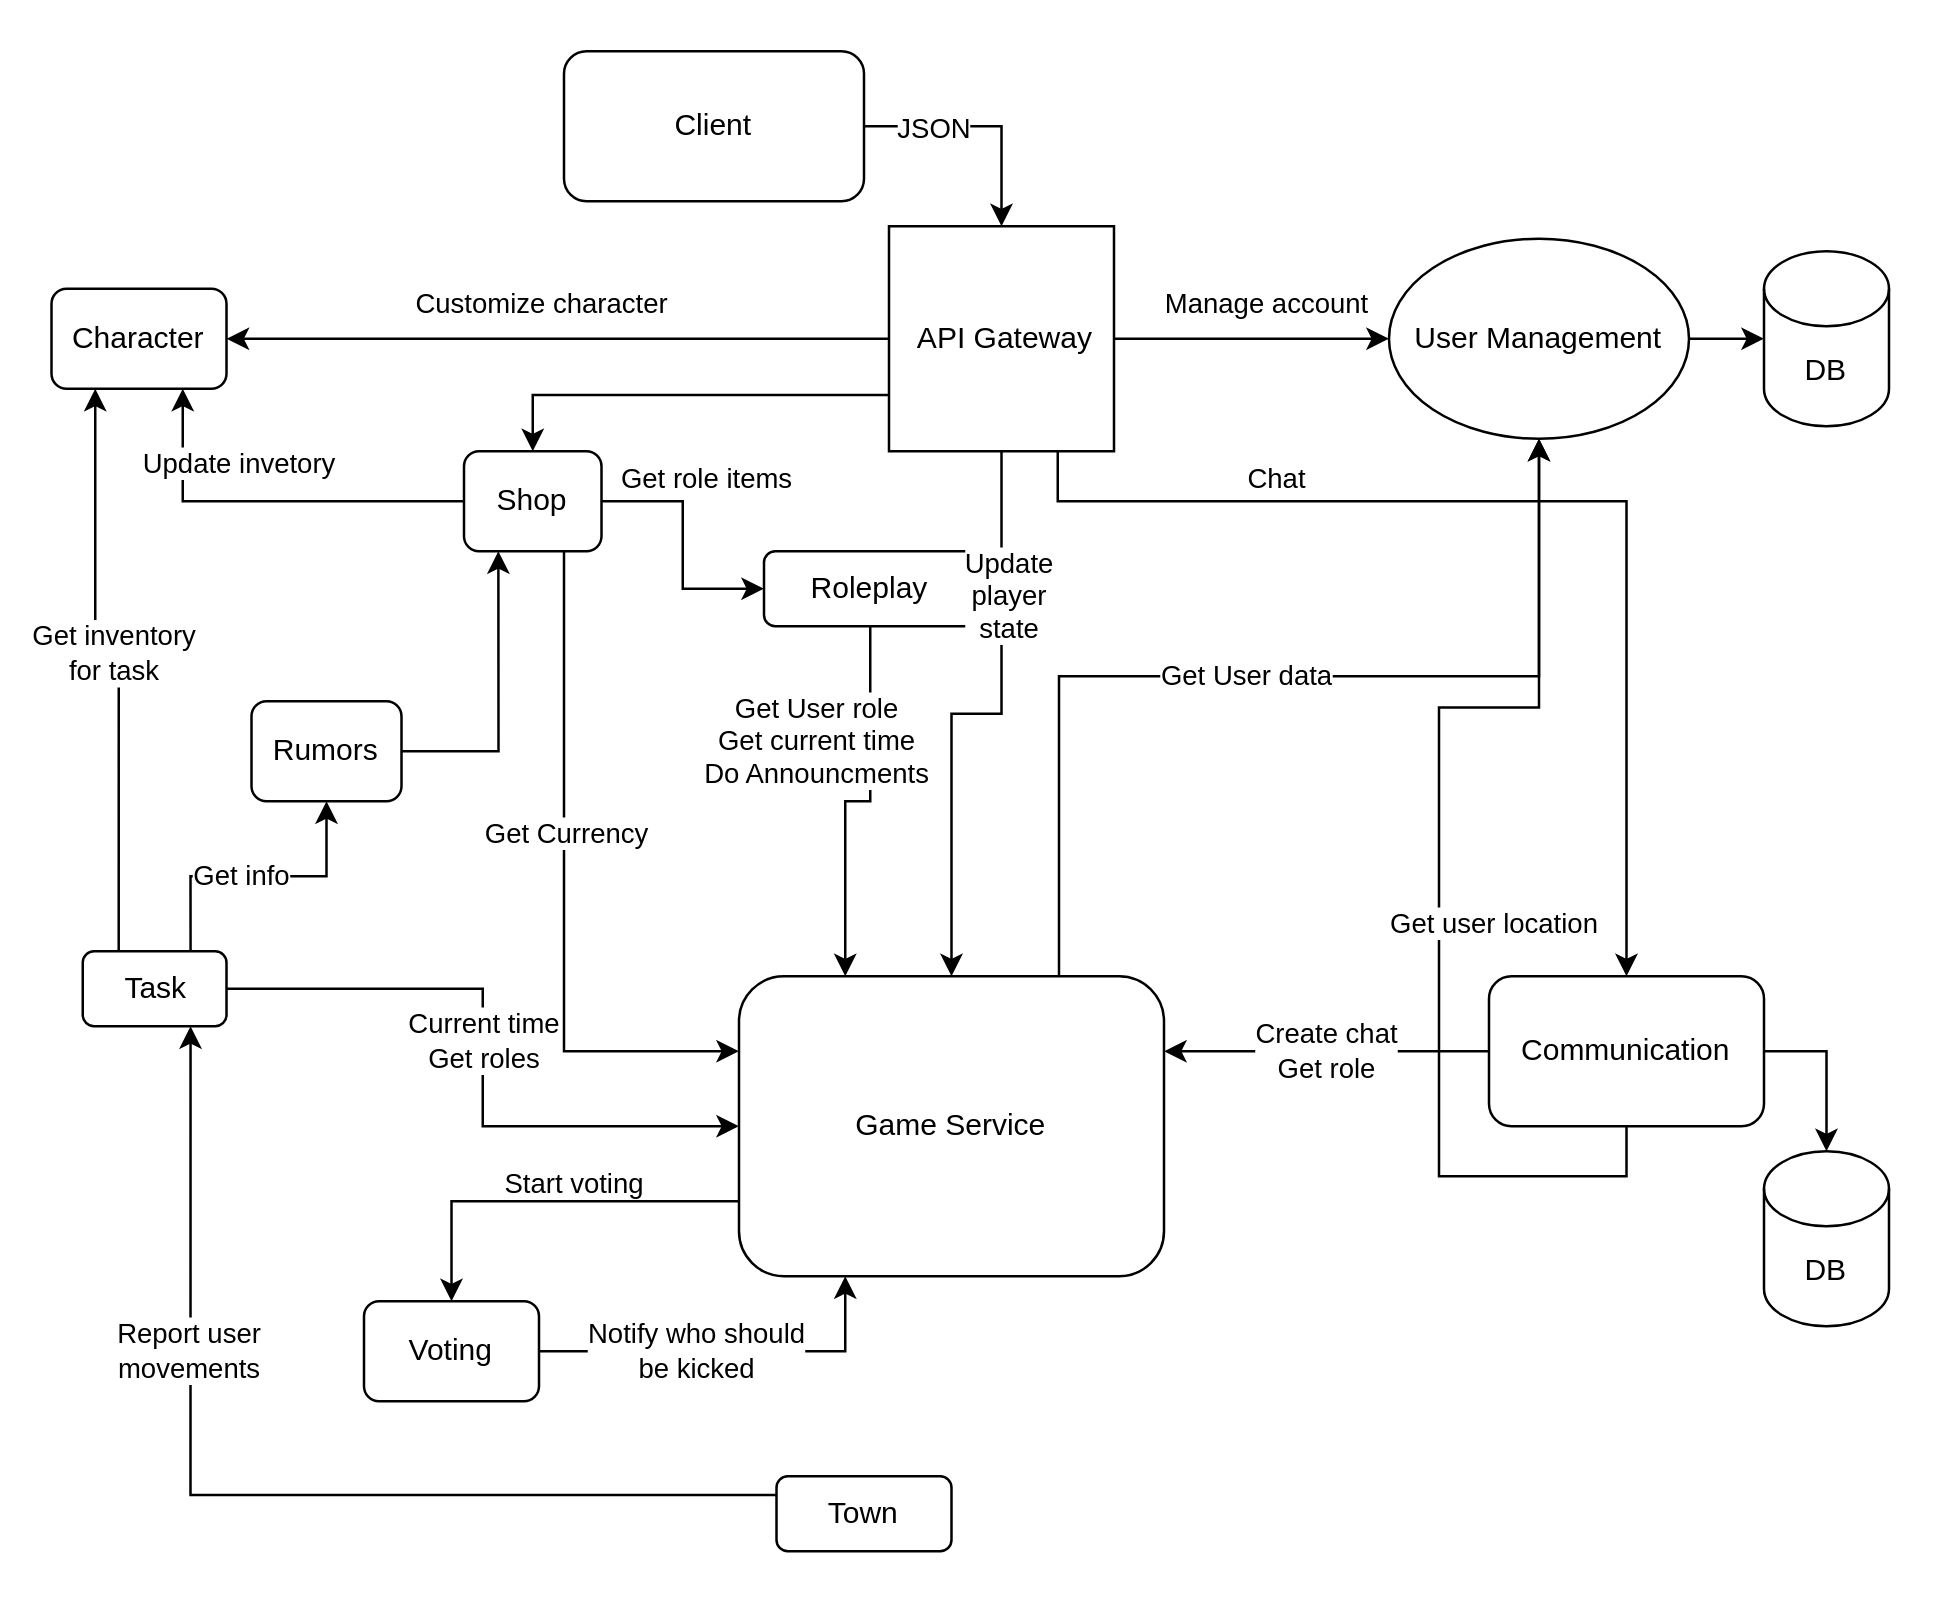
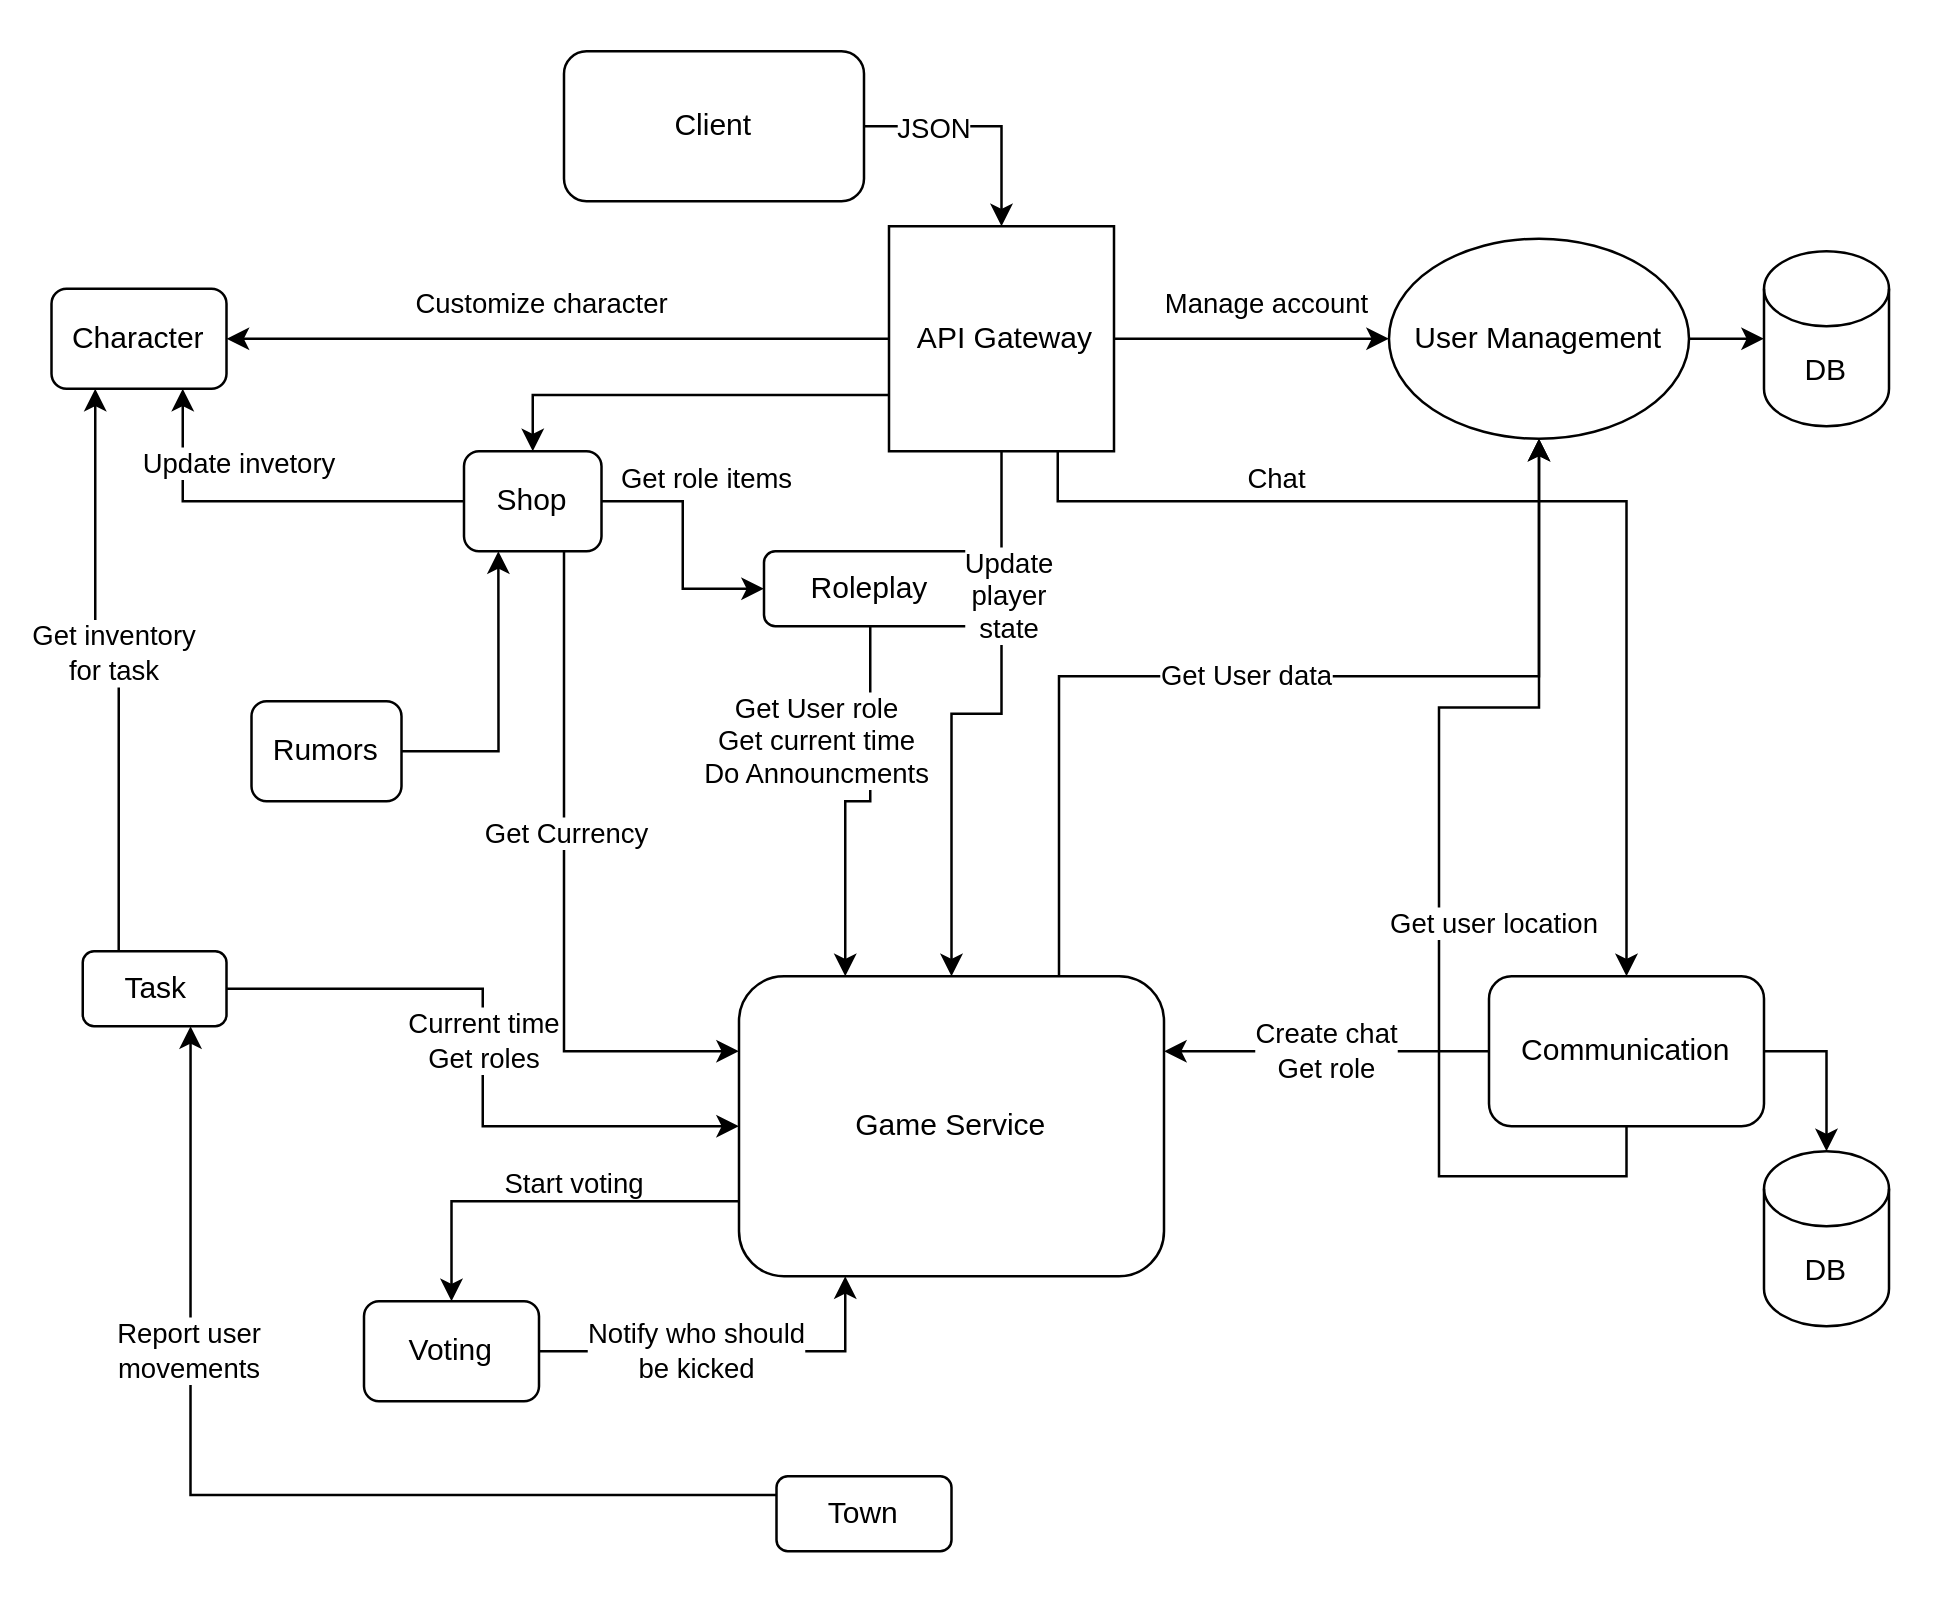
edge "Task" -> "Rumors": removed, label "Get info"
